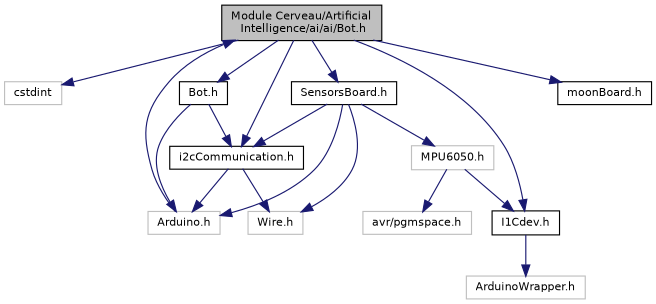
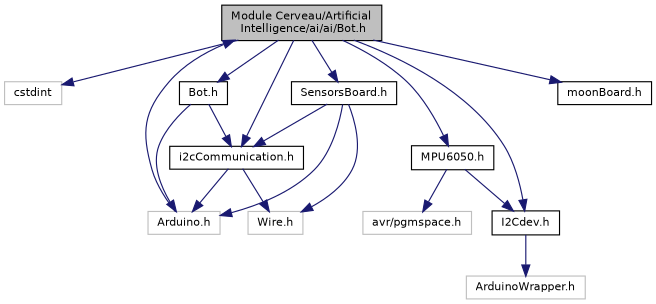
edge "SensorsBoard.h" -> "MPU6050.h": now "Module Cerveau/Artificial Intelligence/ai/ai/Bot.h" -> "MPU6050.h"
node "MPU6050.h": color grey75 -> black
node "I1Cdev.h": label "I1Cdev.h" -> "I2Cdev.h"
